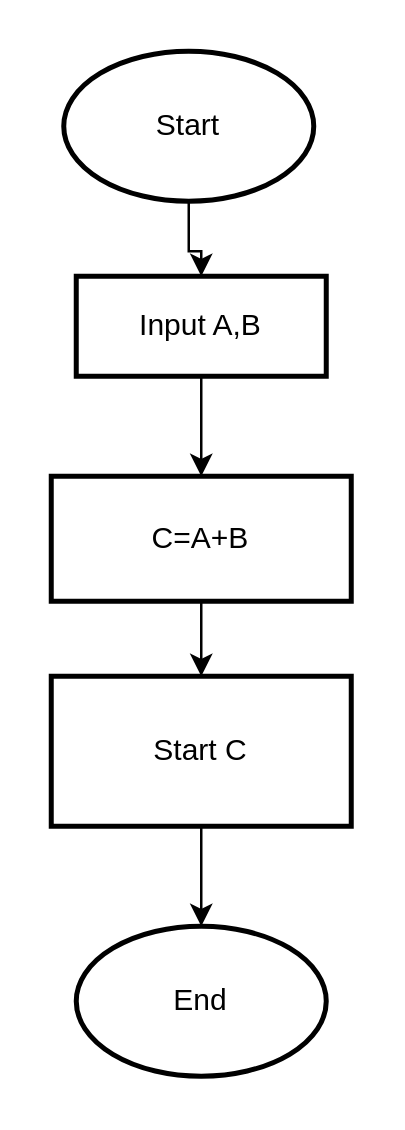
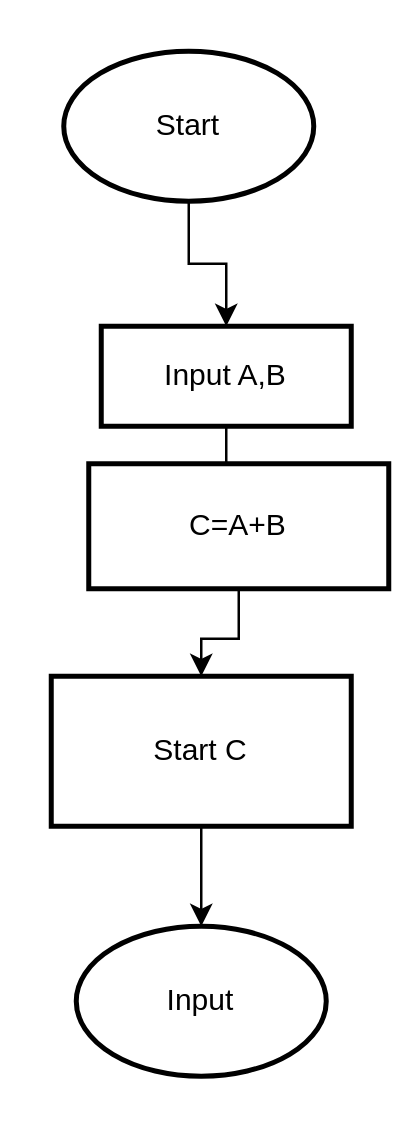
node "Input A,B": moved (201, 326) -> (226, 376)
node "C=A+B": moved (201, 539) -> (239, 526)
node "End": label "End" -> "Input"
